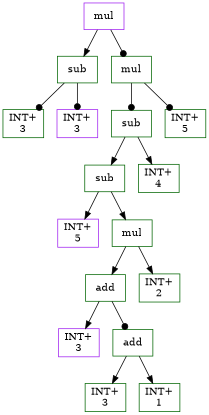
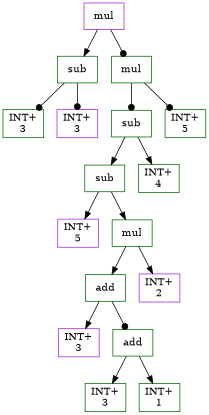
node "INT+ 2": color darkgreen -> purple
